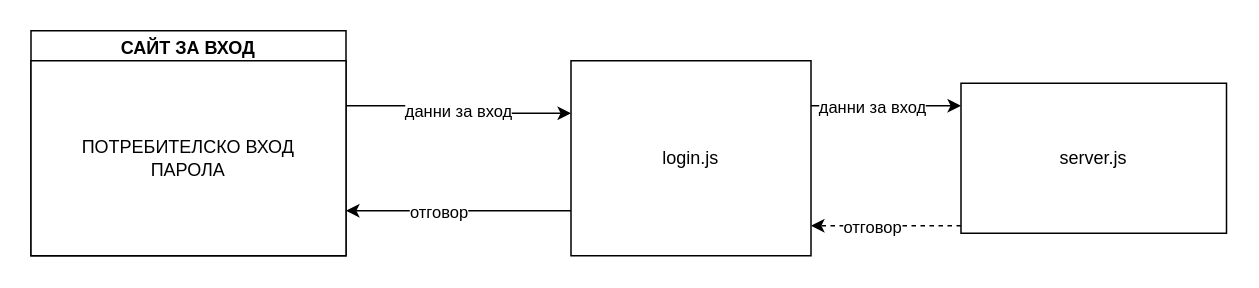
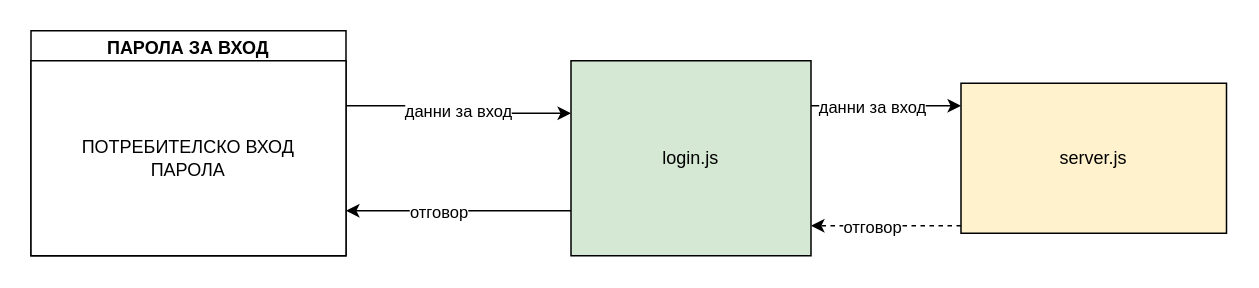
node "САЙТ ЗА ВХОД": label "САЙТ ЗА ВХОД" -> "ПАРОЛА ЗА ВХОД"
node "login.js": fillcolor #ffffff -> #d5e8d4
node "server.js": fillcolor #ffffff -> #fff2cc
